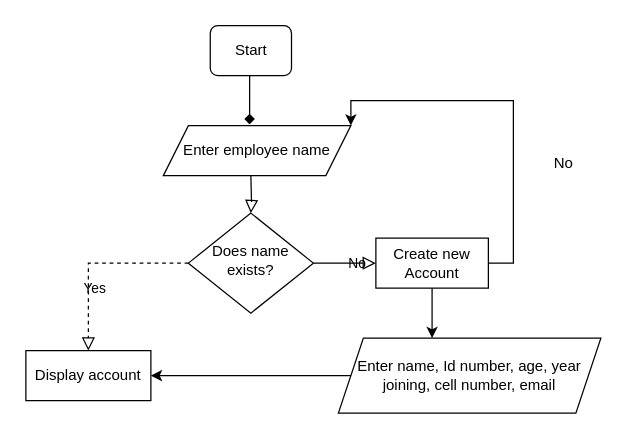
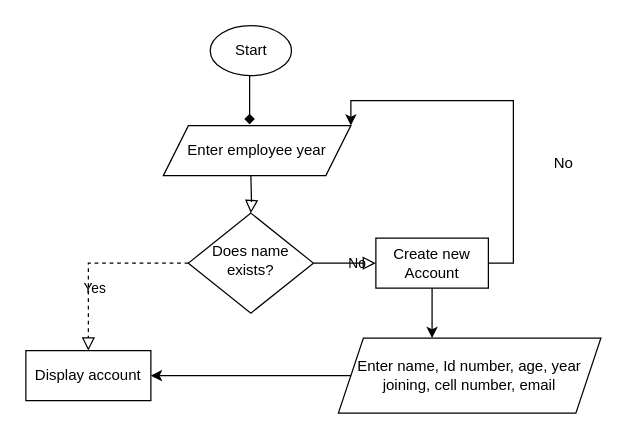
node "Start": shape rounded rectangle -> ellipse
node "Enter employee name": label "Enter employee name" -> "Enter employee year"
